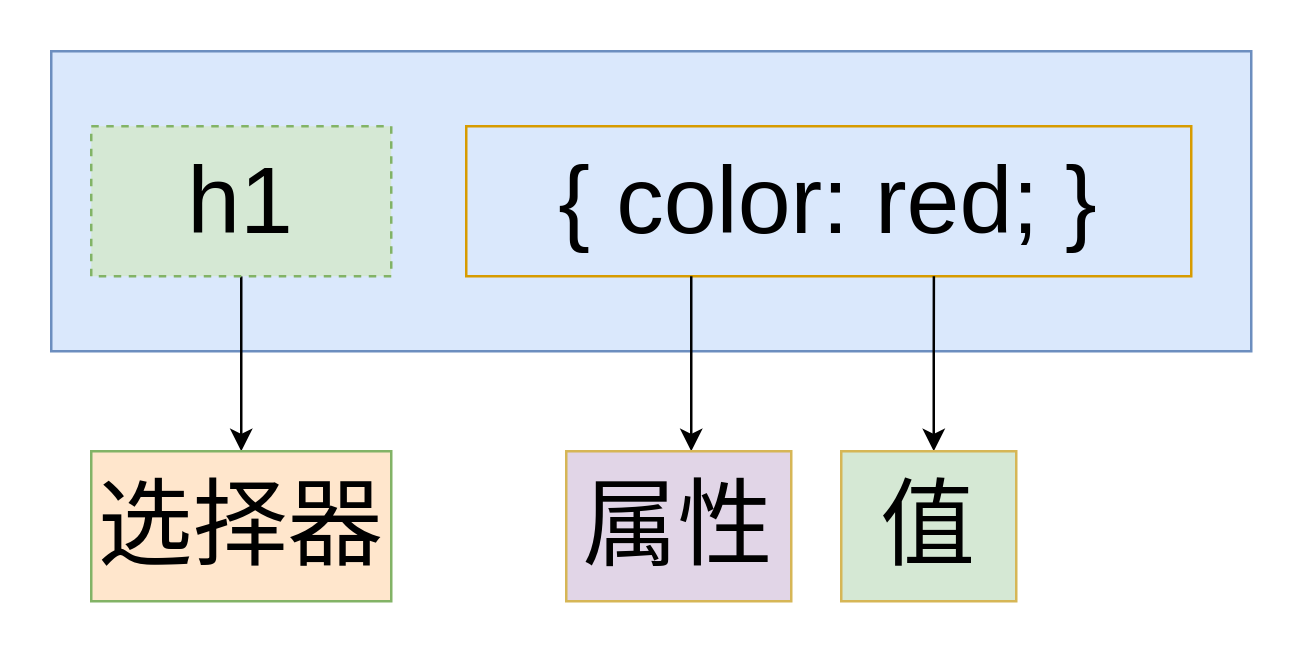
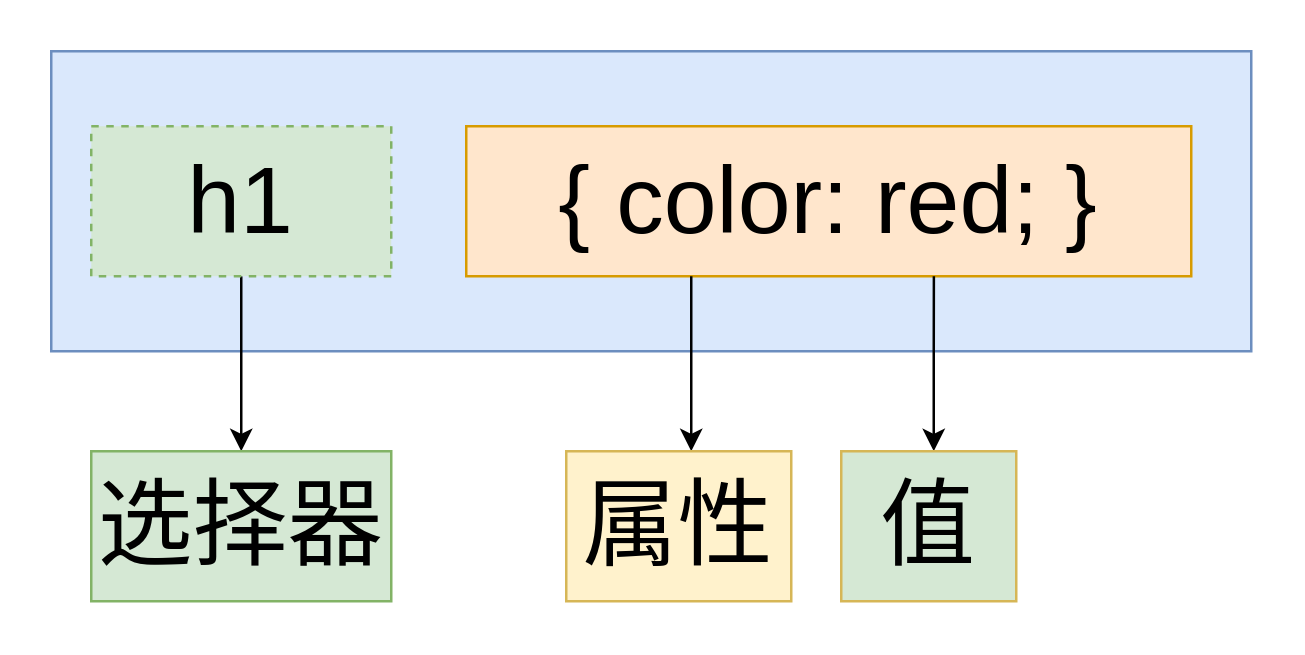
node "{ color: red; }": fillcolor #dae8fc -> #ffe6cc
node "选择器": fillcolor #ffe6cc -> #d5e8d4
node "属性": fillcolor #e1d5e7 -> #fff2cc
